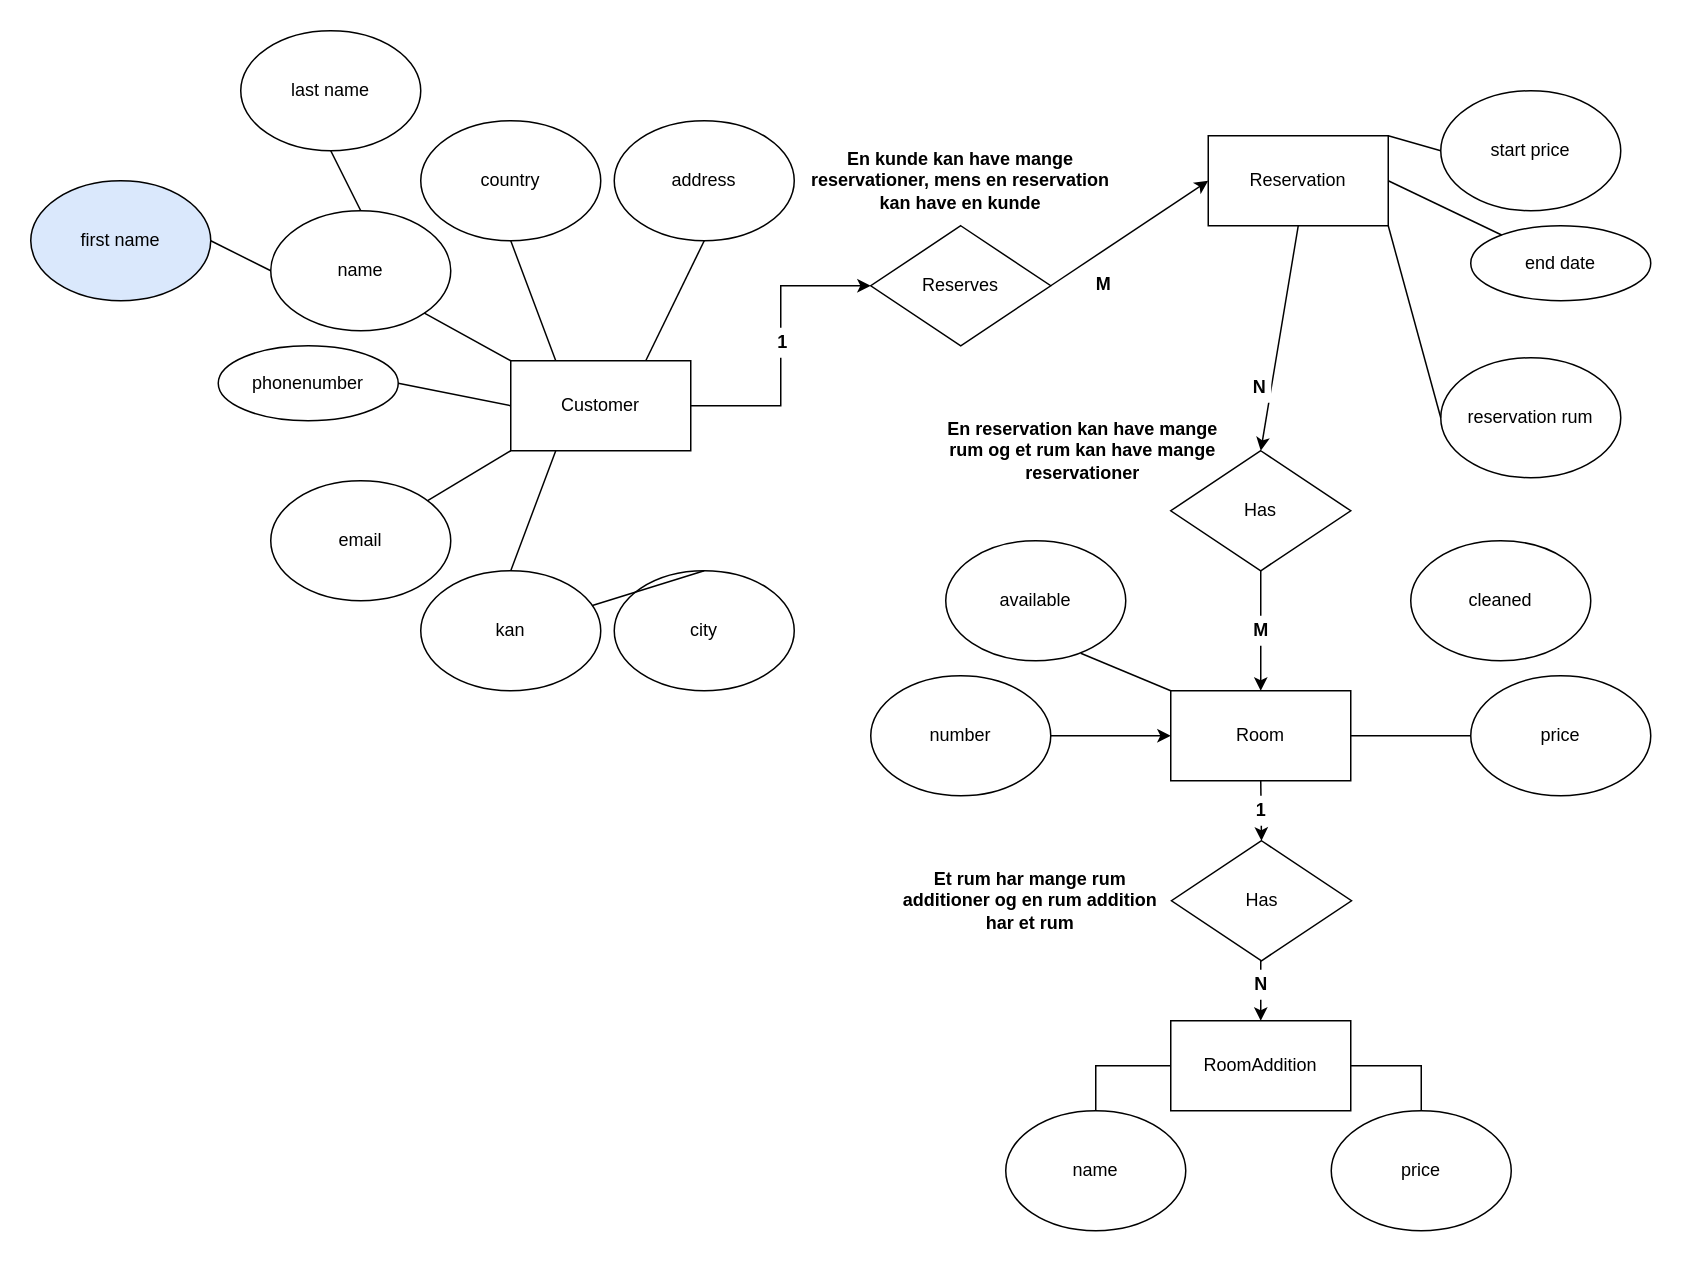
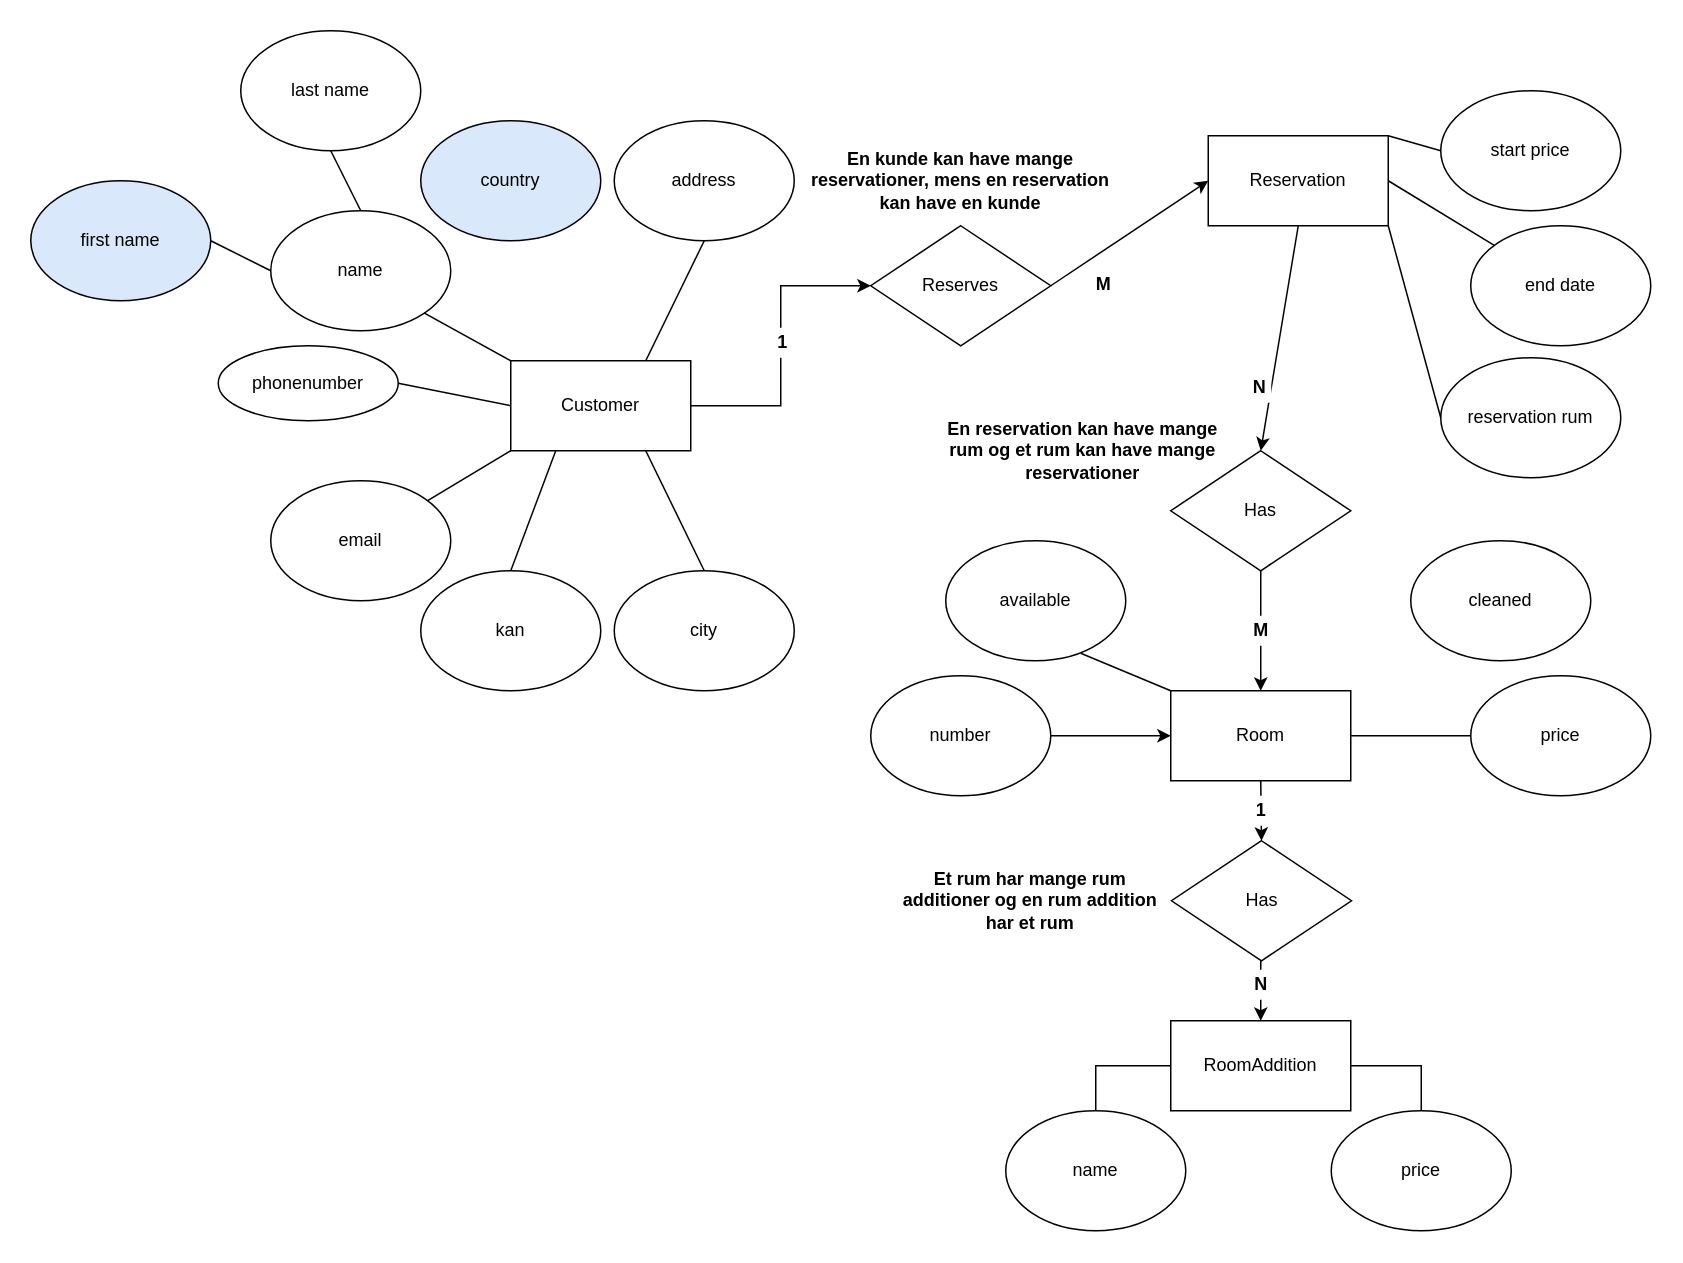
node "country": fillcolor #ffffff -> #dae8fc
node "end date": size 180x75 -> 180x120
edge "country" -- "Customer": removed
edge "kan" -- "city": now "Customer" -- "city"
